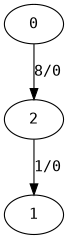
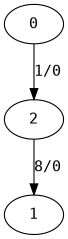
edge "0" -> "2": label "8/0" -> "1/0"
edge "2" -> "1": label "1/0" -> "8/0"
